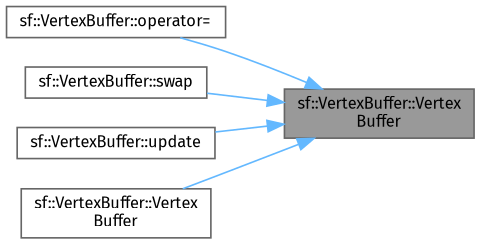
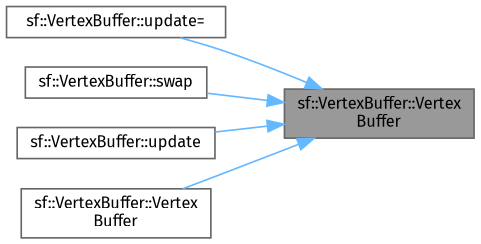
node "sf::VertexBuffer::operator=": label "sf::VertexBuffer::operator=" -> "sf::VertexBuffer::update="
